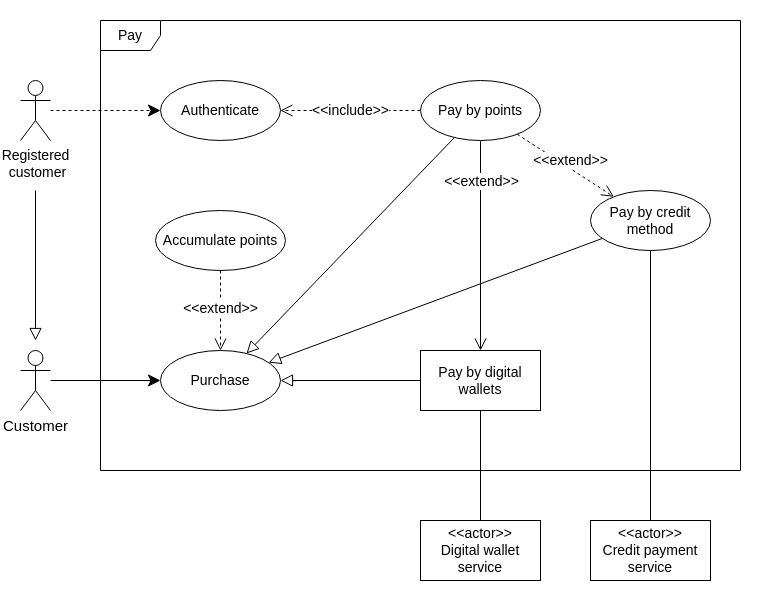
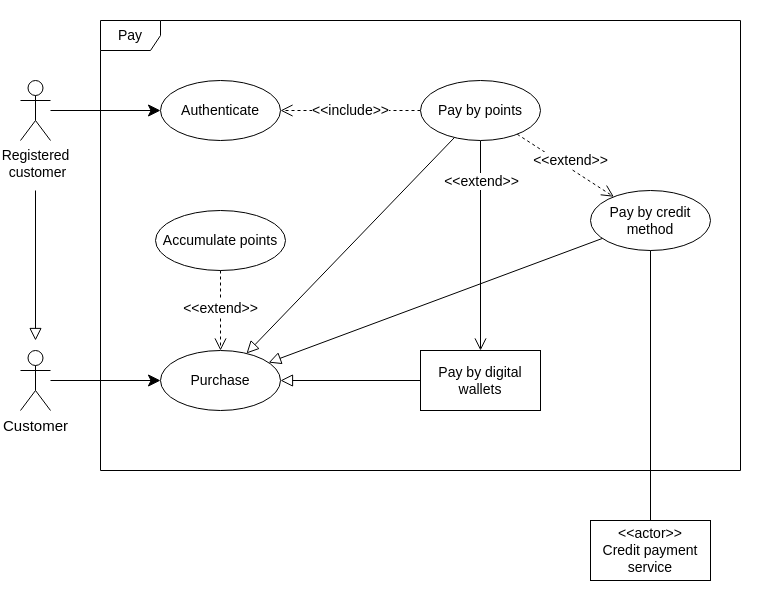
edge "Registered customer" -> "Authenticate": style dashed -> solid
edge "Pay by digital wallets" -- "<<actor>>Digital wallet service": removed
node "<<actor>>Digital wallet service": removed
